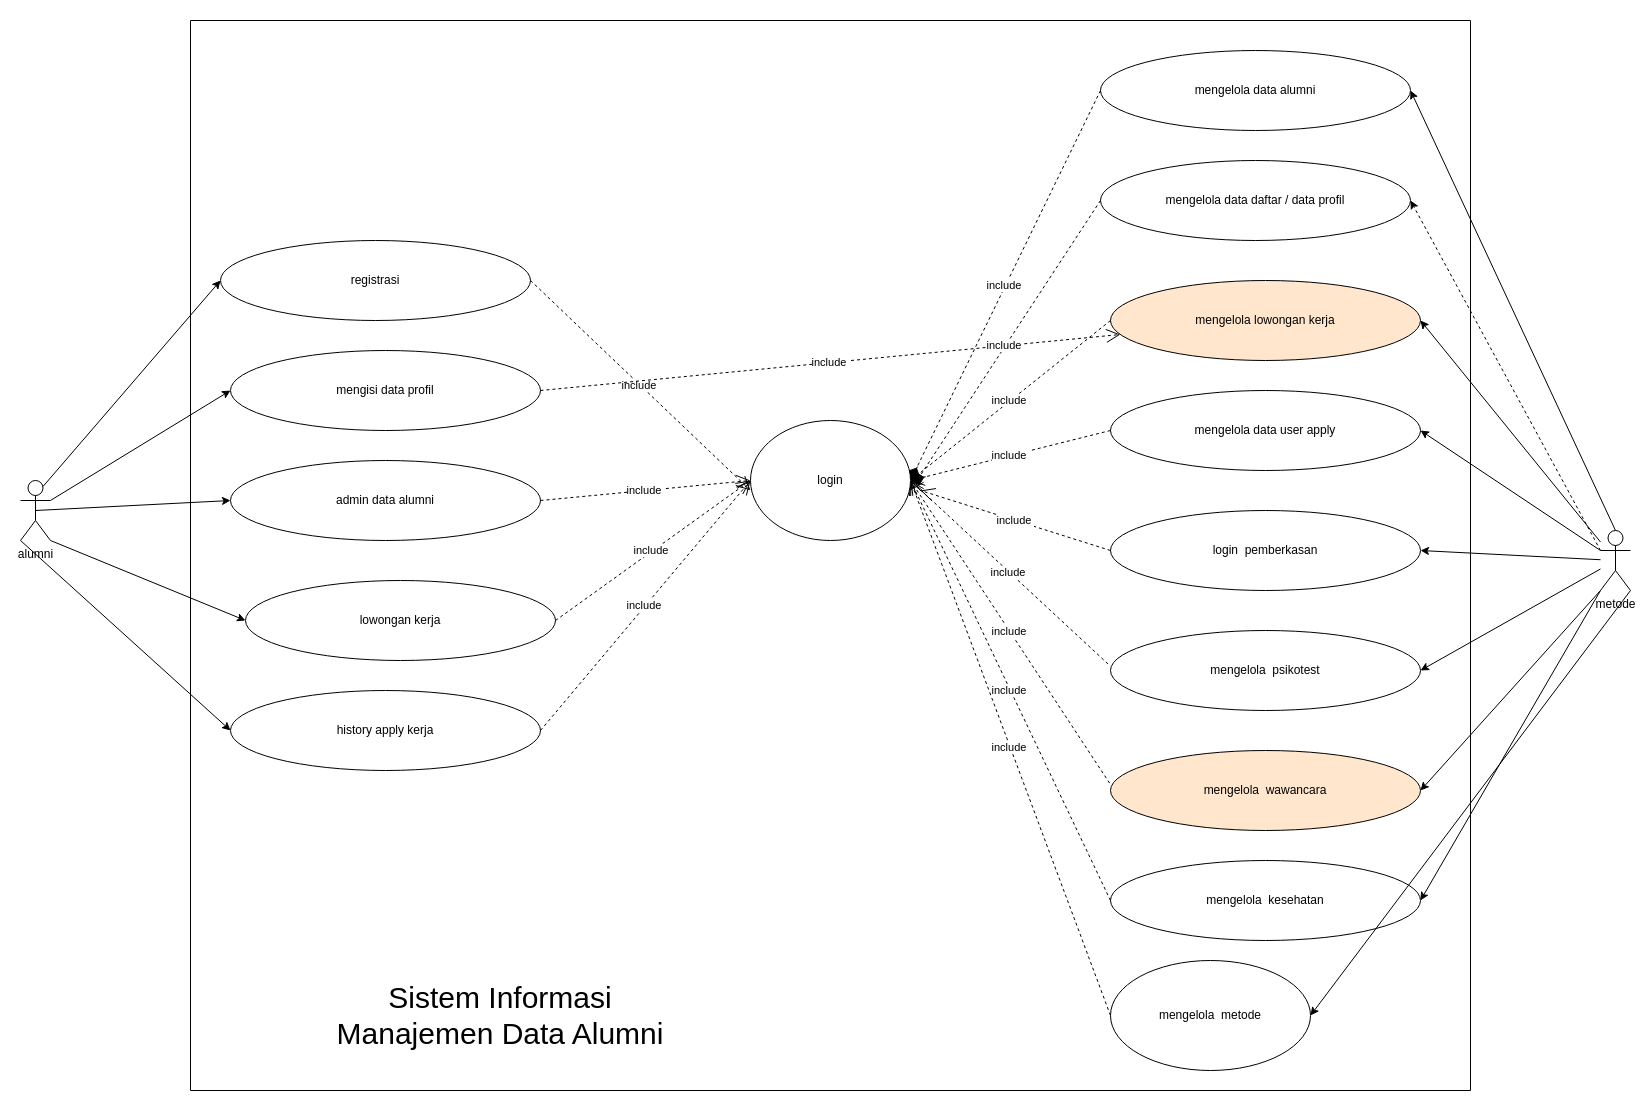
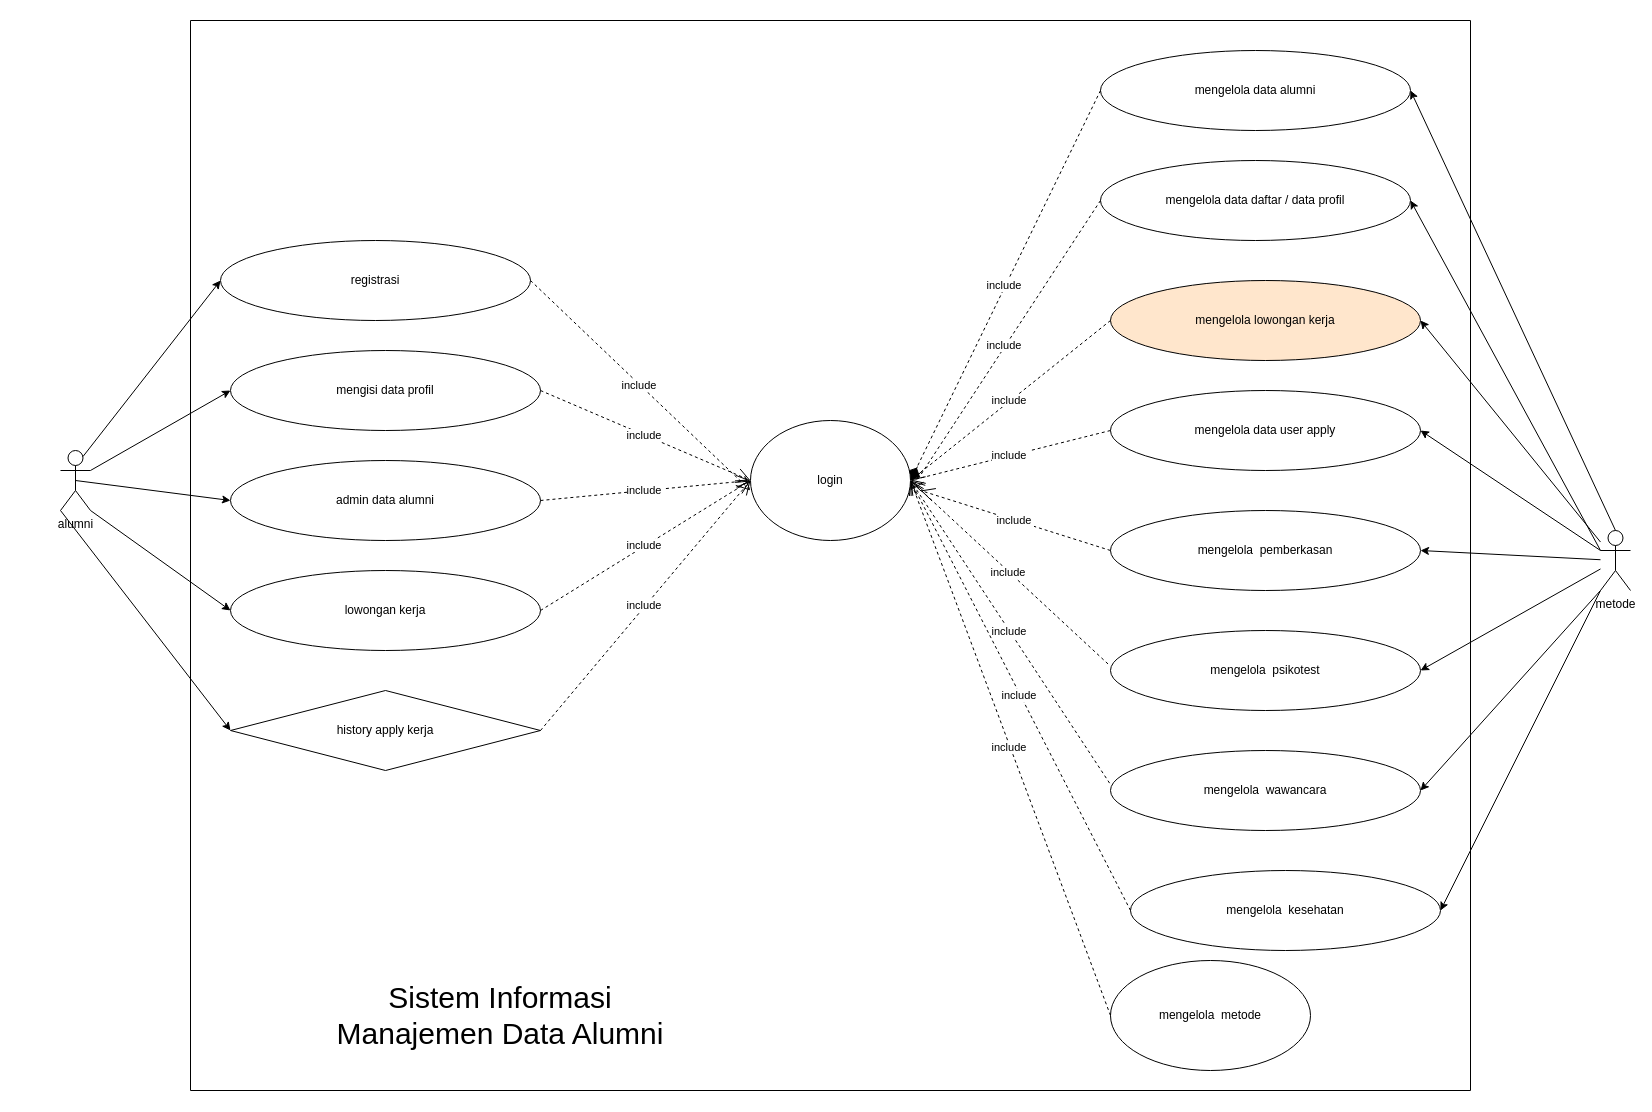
edge "mengisi data profil" -> "mengelola lowongan kerja": now "mengisi data profil" -> "login"
edge "metode" -> "mengelola data daftar / data profil": style dashed -> solid
edge "mengelola data user apply" -> "login": arrowhead diamond -> open
node "alumni": moved (36, 511) -> (76, 481)
node "login pemberkasan": label "login pemberkasan" -> "mengelola pemberkasan"
node "lowongan kerja": moved (401, 621) -> (386, 611)
node "history apply kerja": shape ellipse -> diamond
node "mengelola wawancara": fillcolor #ffe6cc -> #ffffff
edge "metode" -> "mengelola metode": removed
node "mengelola kesehatan": moved (1266, 901) -> (1286, 911)
